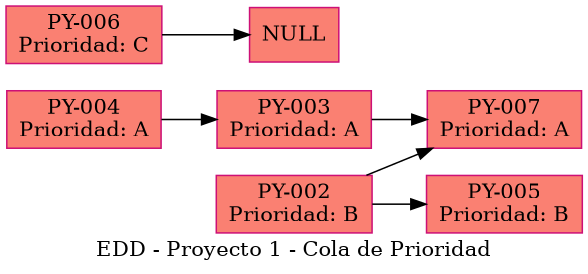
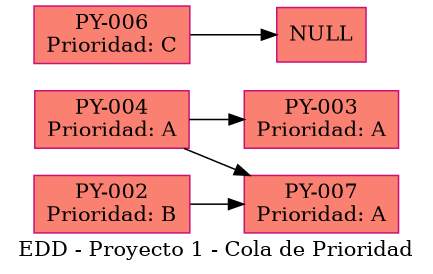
edge "PY-003 Prioridad: A" -> "PY-007 Prioridad: A": now "PY-004 Prioridad: A" -> "PY-007 Prioridad: A"
node "PY-005 Prioridad: B": removed
